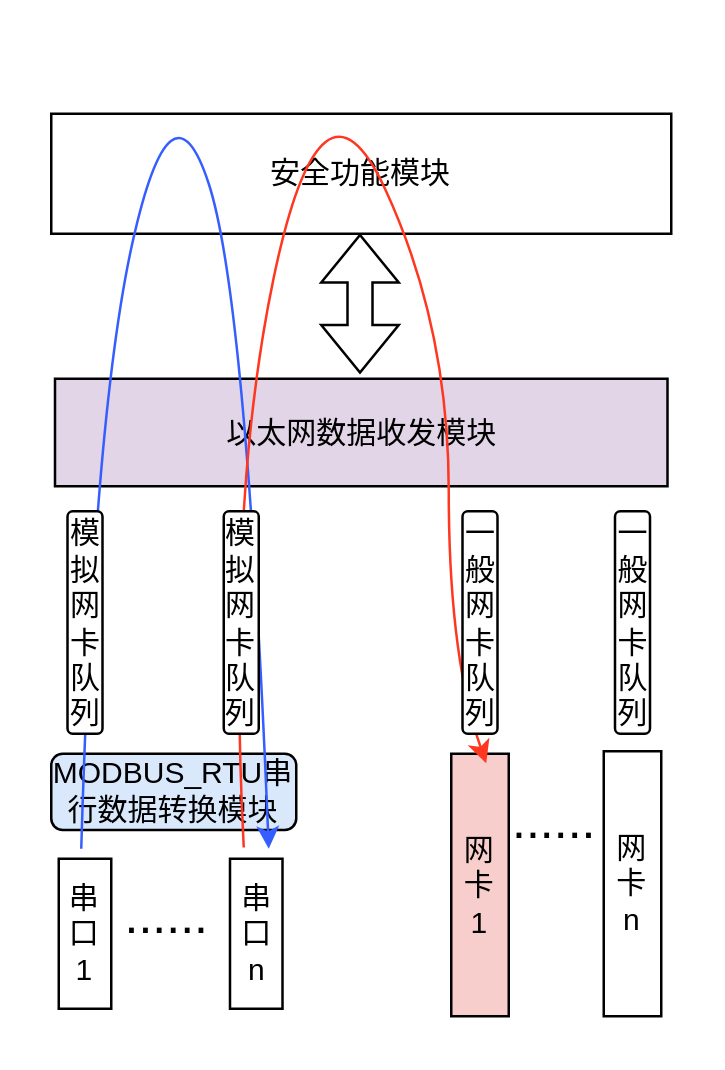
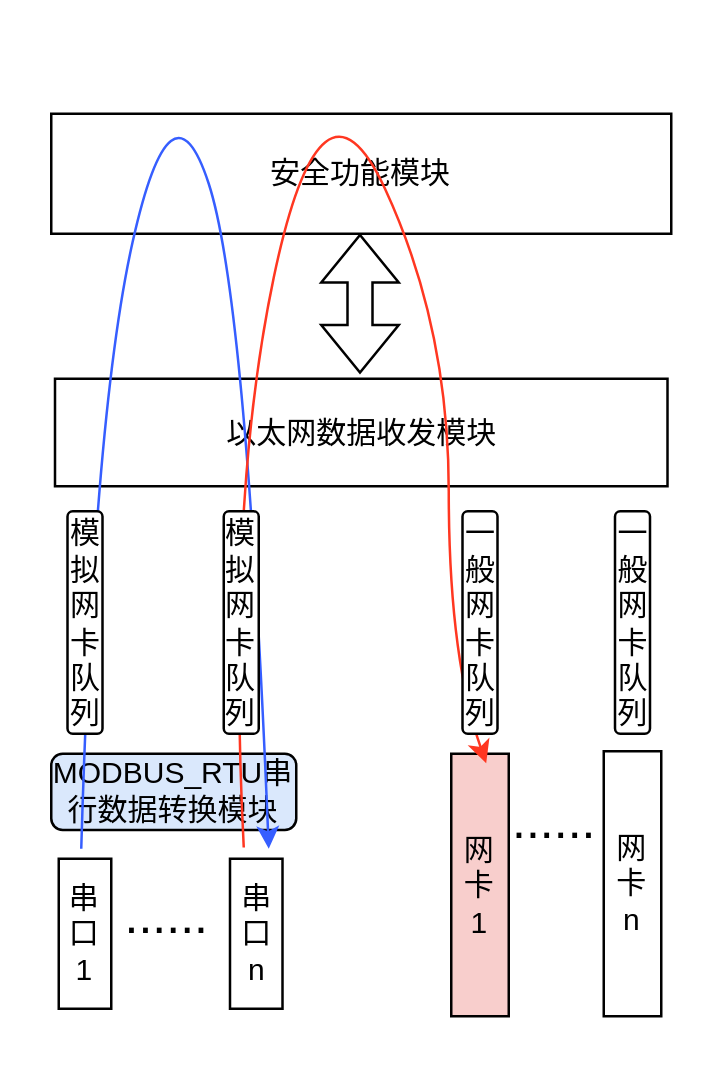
node "以太网数据收发模块": fillcolor #e1d5e7 -> #ffffff
